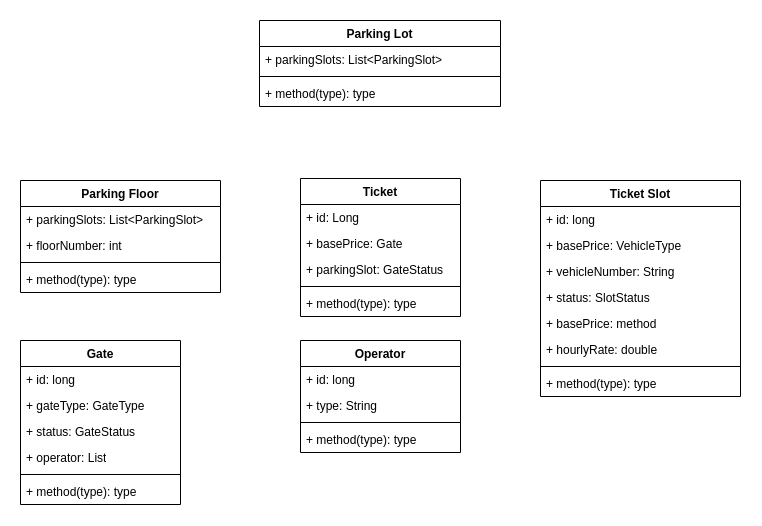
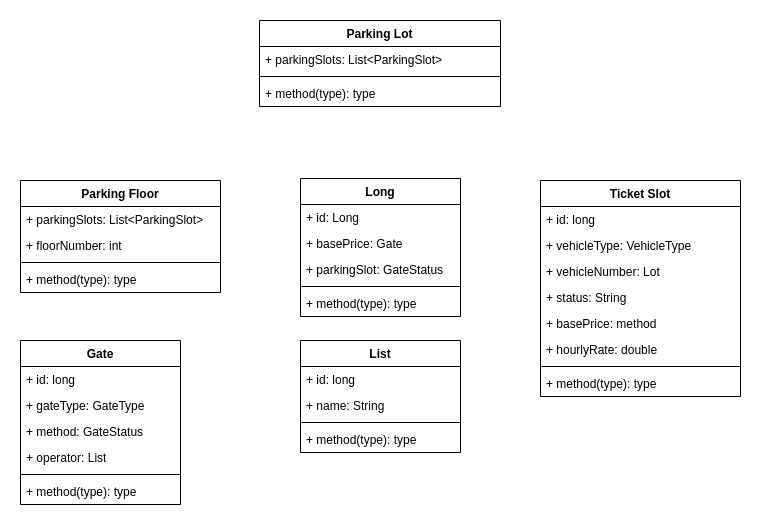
node "Ticket": label "Ticket" -> "Long"
node "+ basePrice: VehicleType": label "+ basePrice: VehicleType" -> "+ vehicleType: VehicleType"
node "+ vehicleNumber: String": label "+ vehicleNumber: String" -> "+ vehicleNumber: Lot"
node "+ status: SlotStatus": label "+ status: SlotStatus" -> "+ status: String"
node "Operator": label "Operator" -> "List"
node "+ type: String": label "+ type: String" -> "+ name: String"
node "+ status: GateStatus": label "+ status: GateStatus" -> "+ method: GateStatus"
